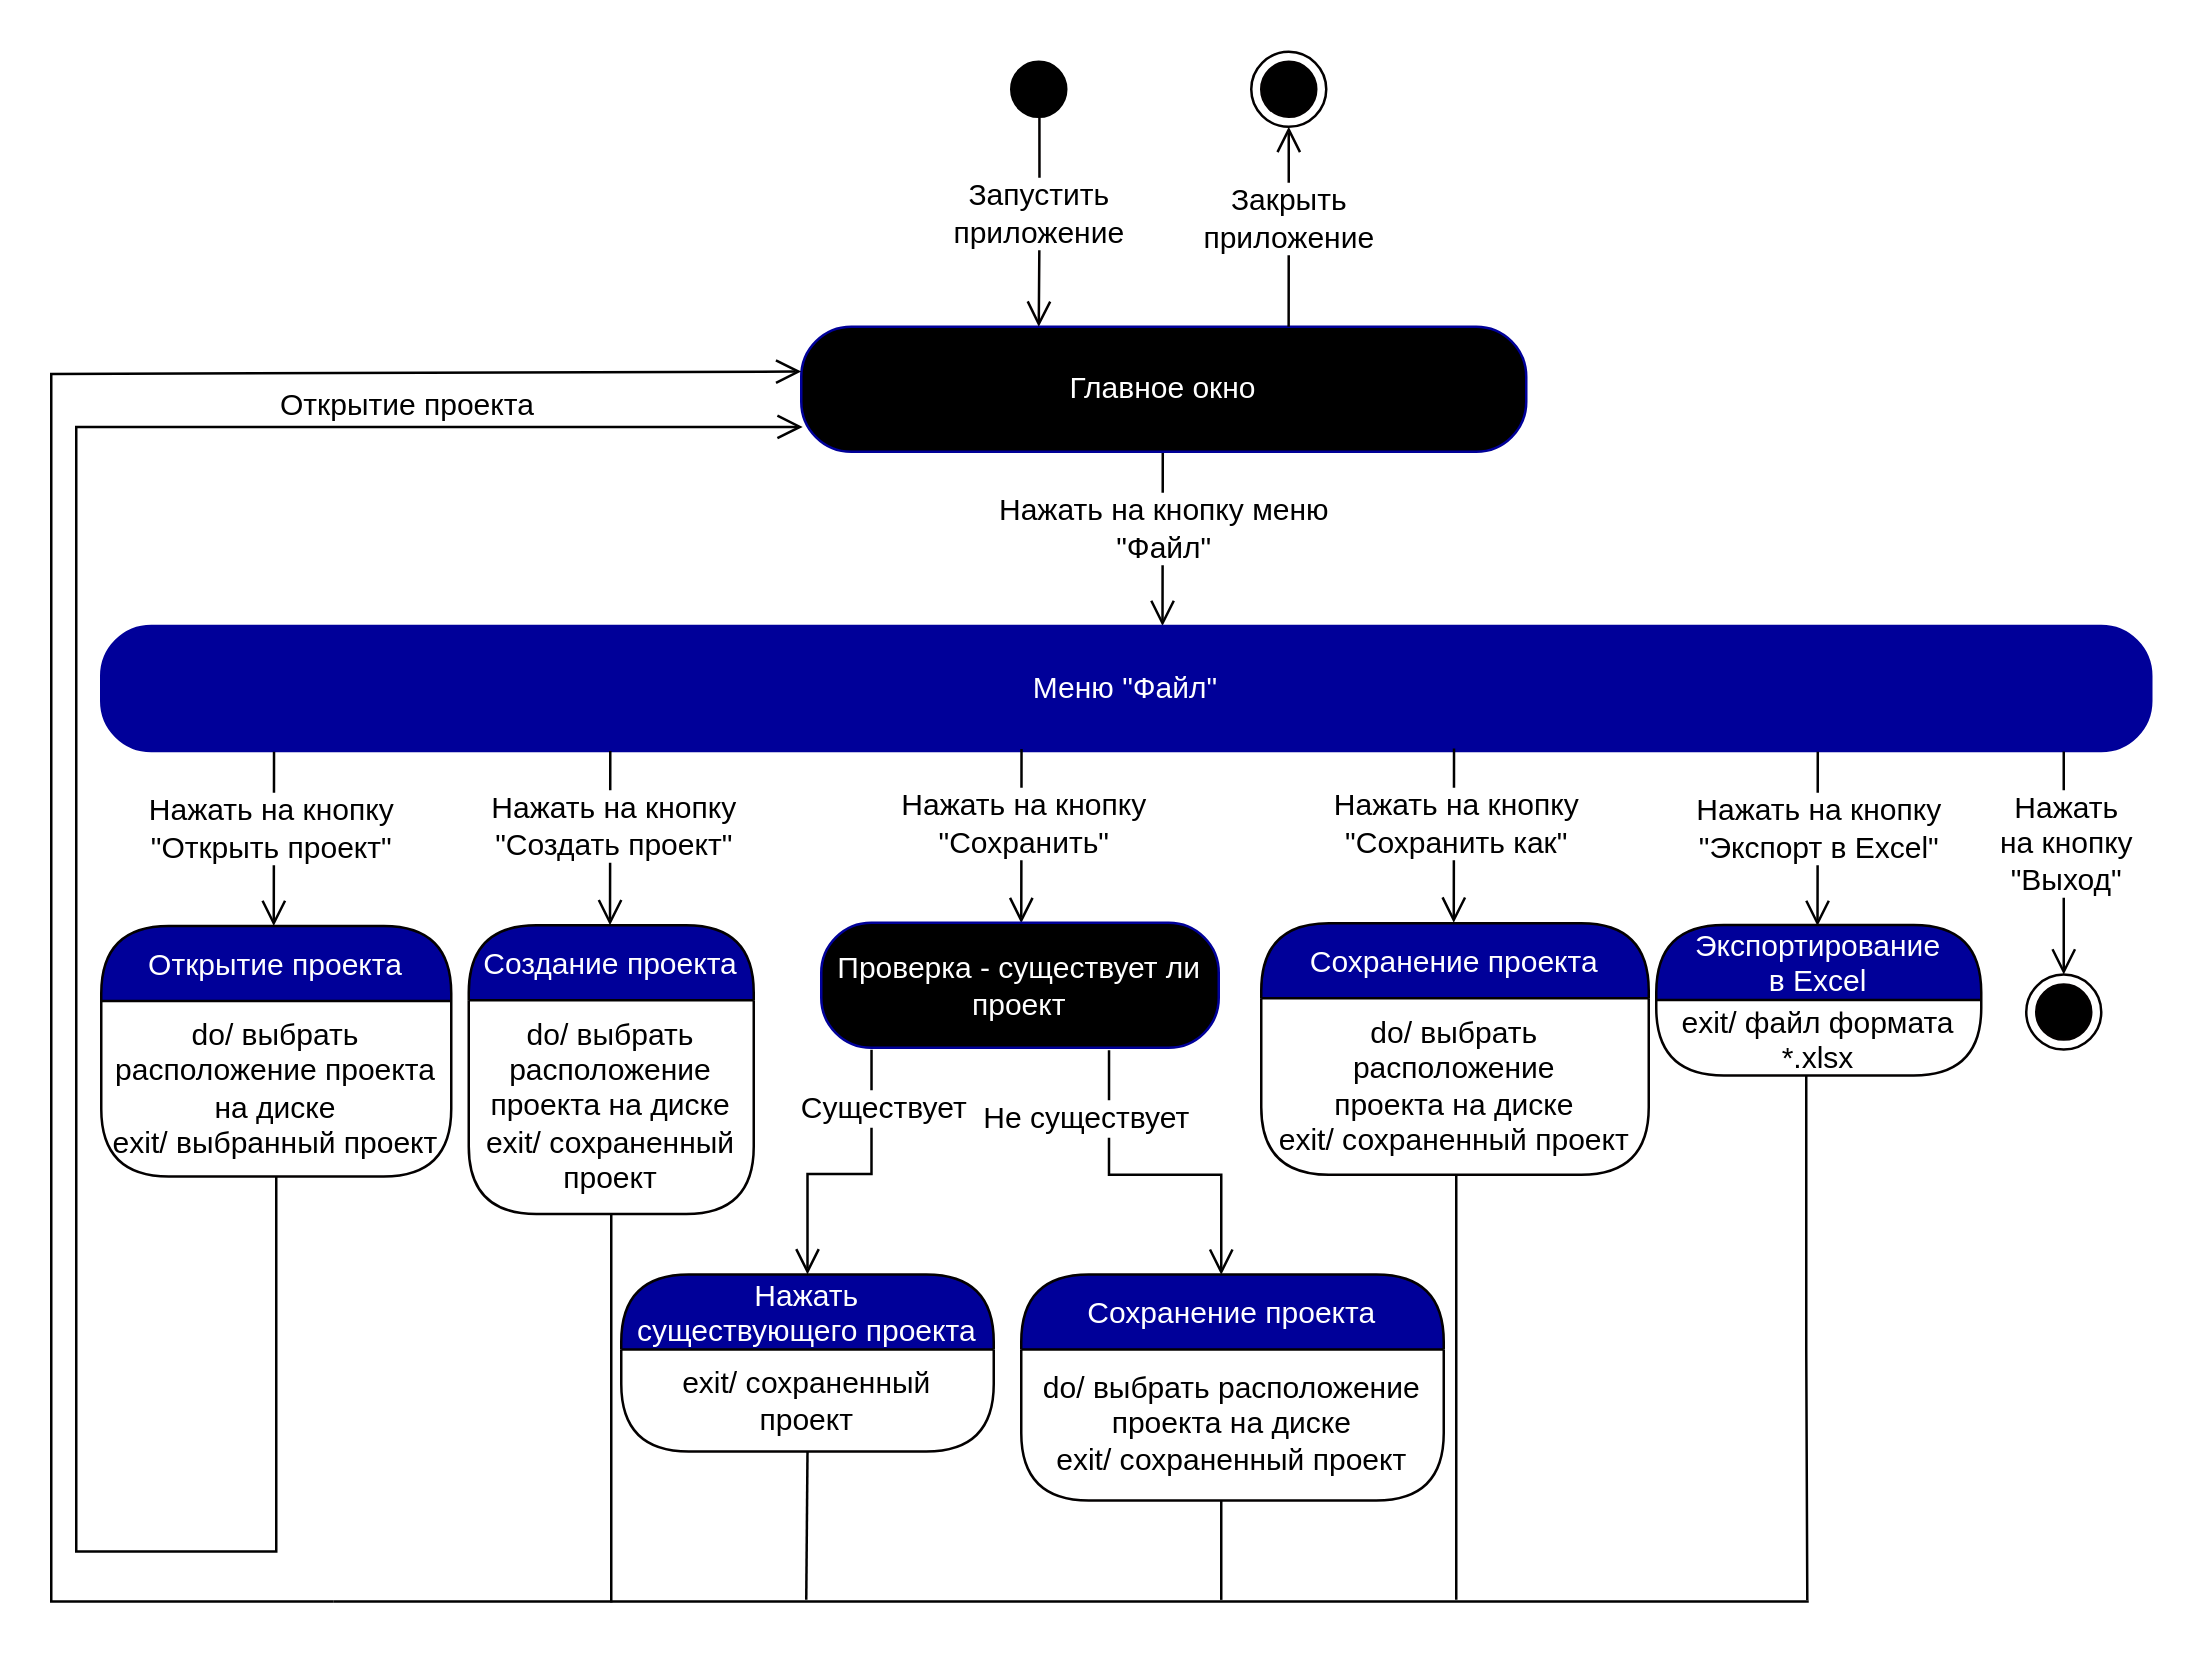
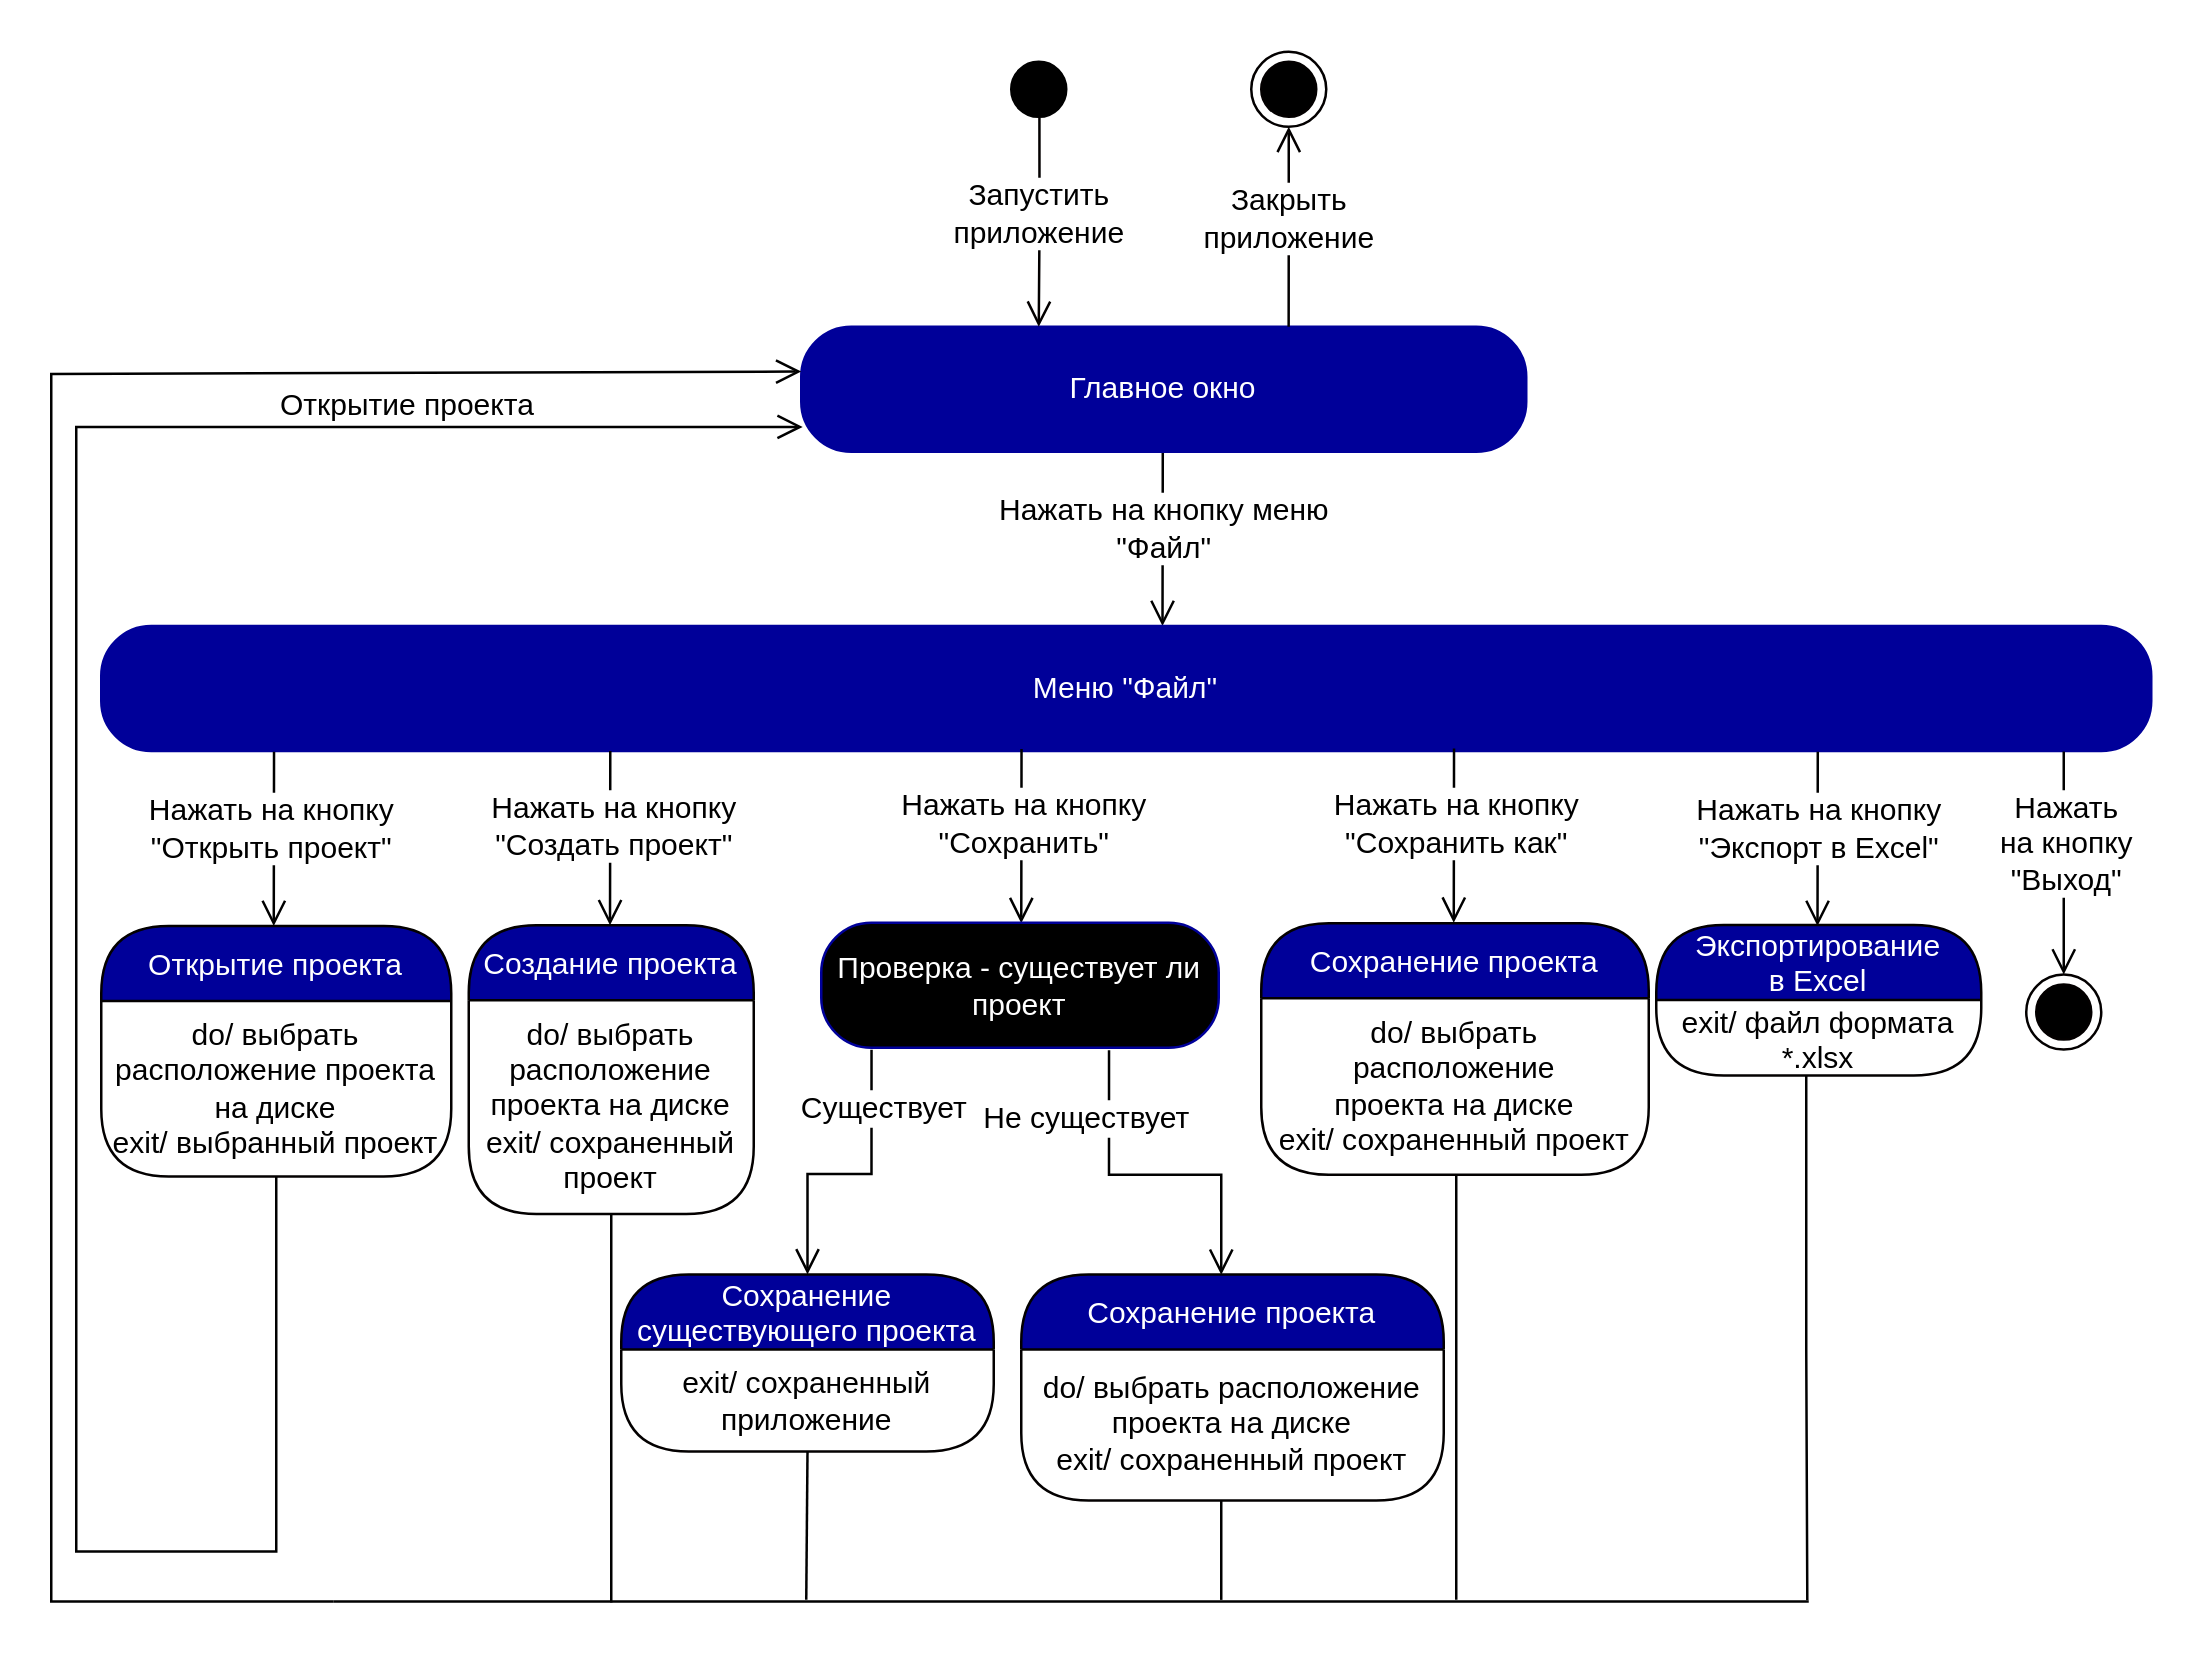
node "Главное окно": fillcolor #000000 -> #000099
node "Нажать существующего проекта": label "Нажать существующего проекта" -> "Сохранение существующего проекта"
node "exit/ сохраненный проект": label "exit/ сохраненный проект" -> "exit/ сохраненный приложение"
